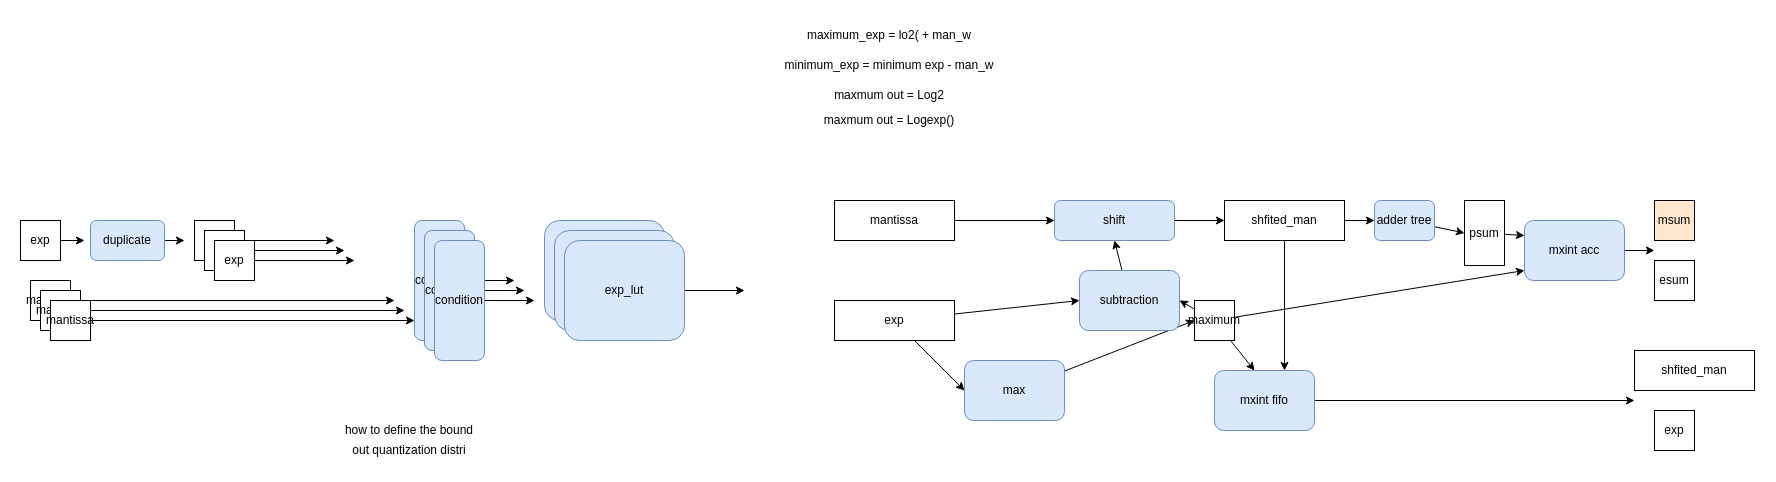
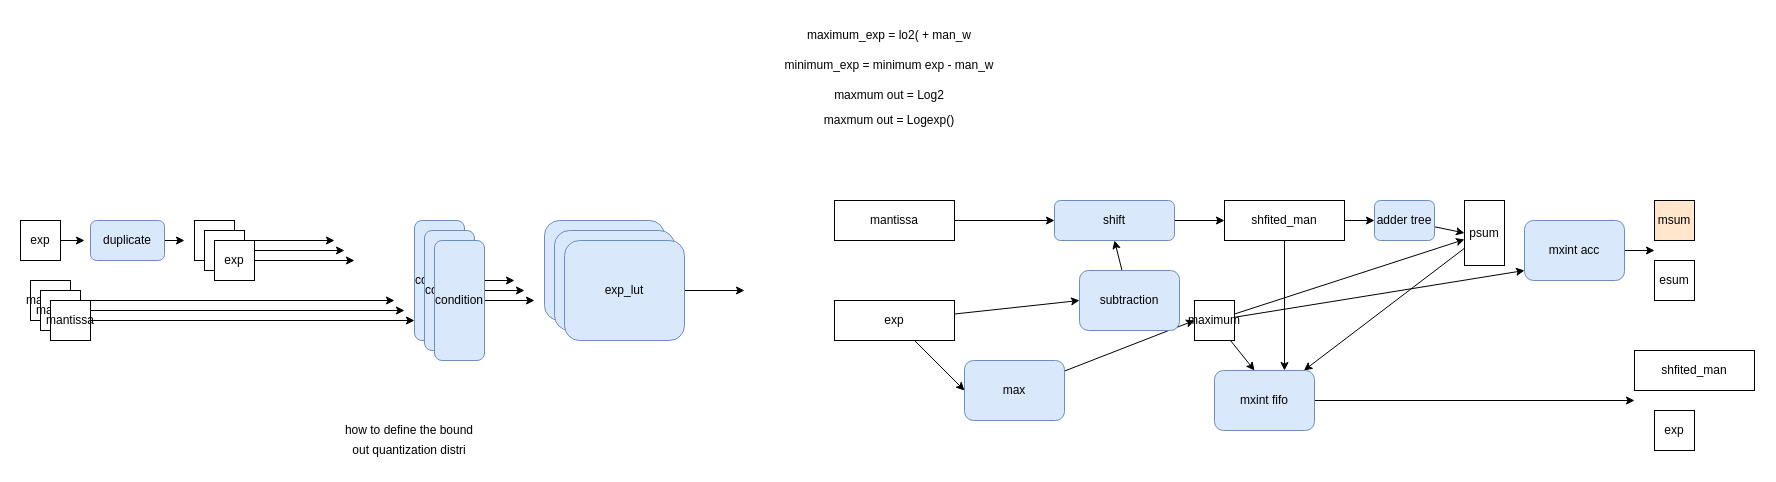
edge "psum" -> "mxint acc": now "psum" -> "mxint fifo"
edge "maximum" -> "subtraction": now "maximum" -> "psum"
